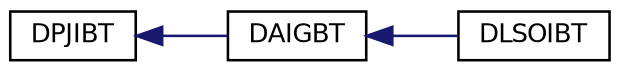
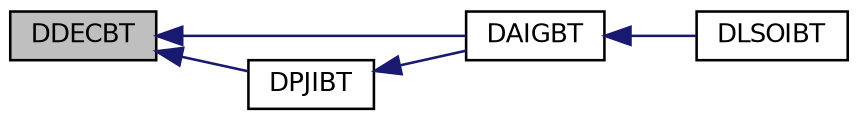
node "DDECBT": added
